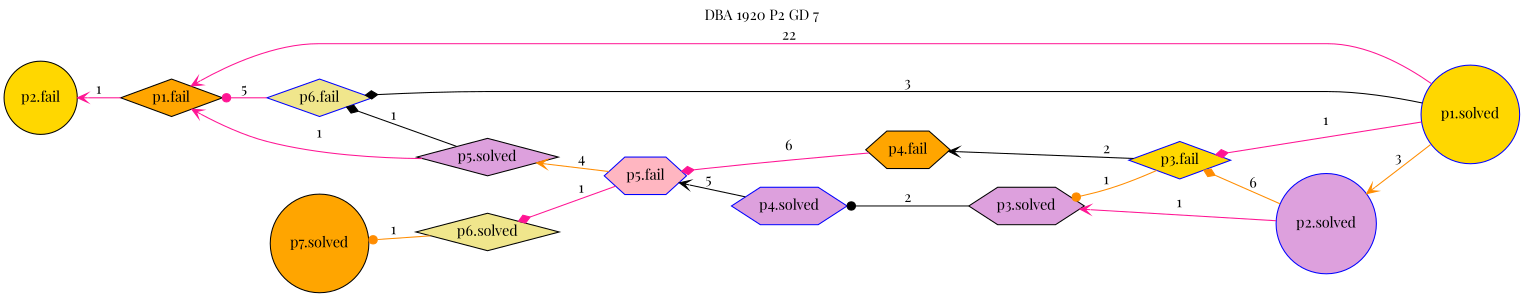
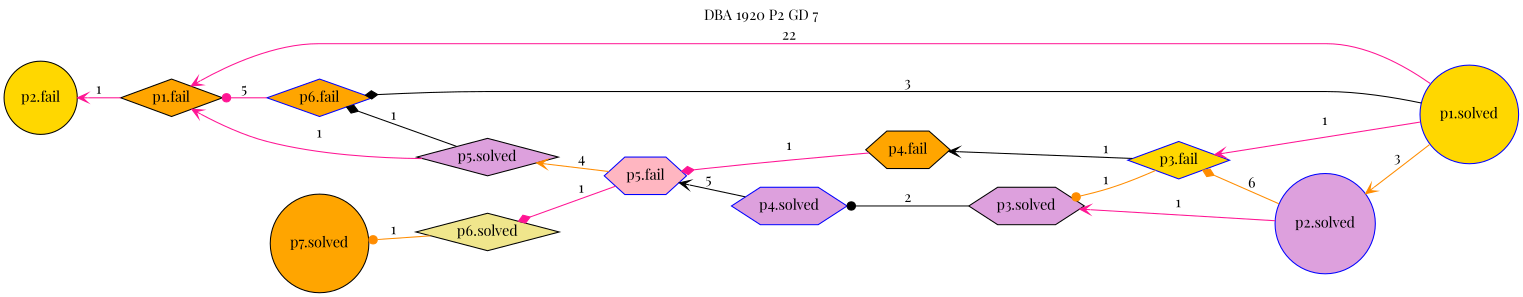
node "p6.fail": fillcolor khaki -> orange
edge "p1.solved" -> "p3.fail": arrowhead diamond -> vee
edge "p4.fail" -> "p5.fail": label "6" -> "1"
edge "p3.fail" -> "p4.fail": label "2" -> "1"
